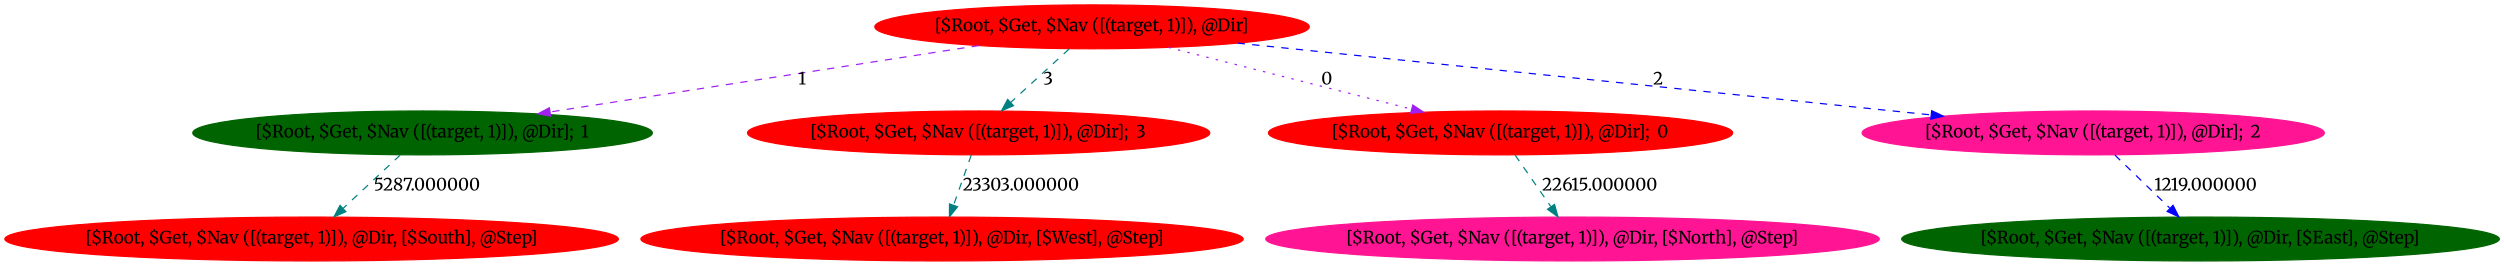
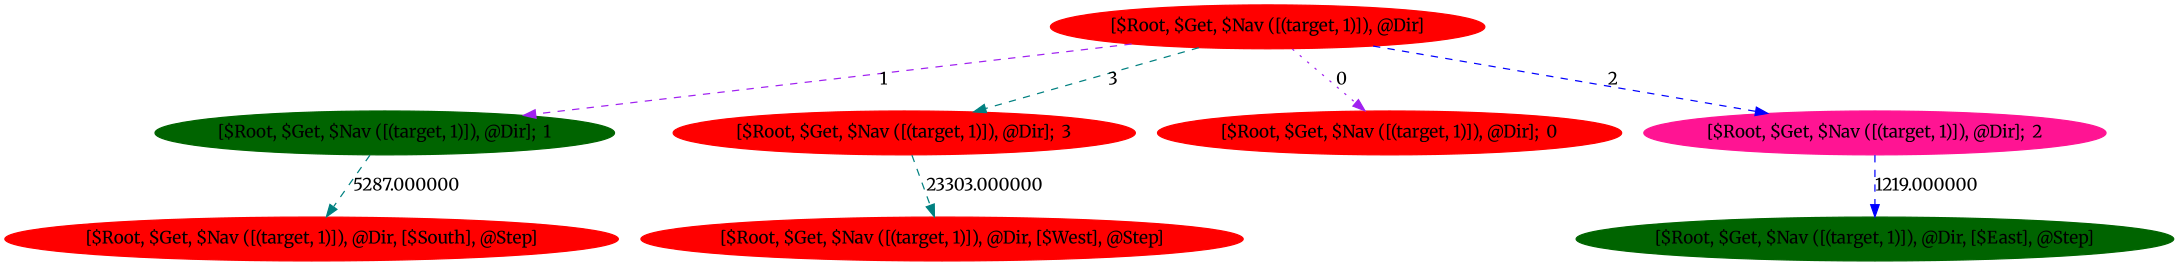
node "[$Root, $Get, $Nav ([(target, 1)]), @Dir, [$North], @Step]": removed
